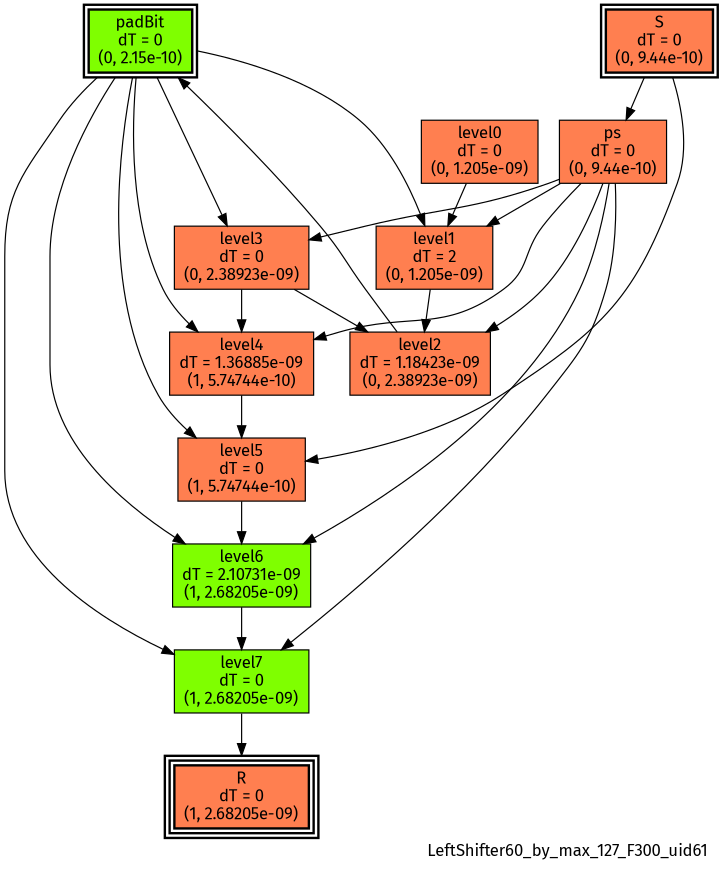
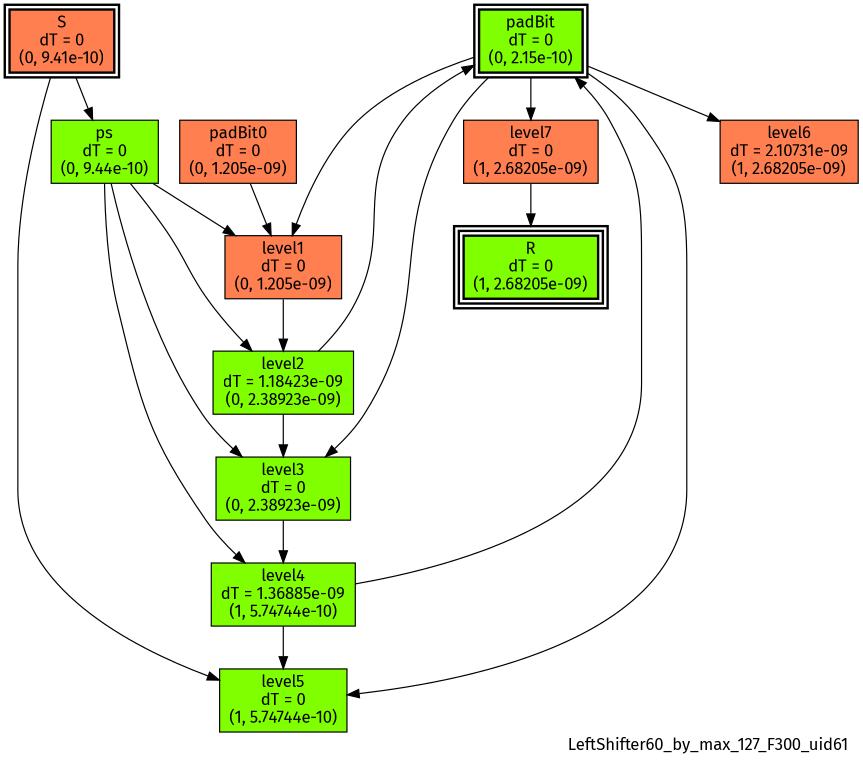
node "S dT = 0 (0, 9.44e-10)": label "S dT = 0 (0, 9.44e-10)" -> "S dT = 0 (0, 9.41e-10)"
node "level0 dT = 0 (0, 1.205e-09)": label "level0 dT = 0 (0, 1.205e-09)" -> "padBit0 dT = 0 (0, 1.205e-09)"
node "ps dT = 0 (0, 9.44e-10)": fillcolor coral -> chartreuse
edge "padBit dT = 0 (0, 2.15e-10)" -> "level4 dT = 1.36885e-09 (1, 5.74744e-10)": reversed
node "level3 dT = 0 (0, 2.38923e-09)": fillcolor coral -> chartreuse
node "level1 dT = 2 (0, 1.205e-09)": label "level1 dT = 2 (0, 1.205e-09)" -> "level1 dT = 0 (0, 1.205e-09)"
edge "level3 dT = 0 (0, 2.38923e-09)" -> "level2 dT = 1.18423e-09 (0, 2.38923e-09)": reversed
node "level4 dT = 1.36885e-09 (1, 5.74744e-10)": fillcolor coral -> chartreuse
node "level2 dT = 1.18423e-09 (0, 2.38923e-09)": fillcolor coral -> chartreuse
edge "ps dT = 0 (0, 9.44e-10)" -> "level6 dT = 2.10731e-09 (1, 2.68205e-09)": removed
edge "ps dT = 0 (0, 9.44e-10)" -> "level7 dT = 0 (1, 2.68205e-09)": removed
node "level5 dT = 0 (1, 5.74744e-10)": fillcolor coral -> chartreuse
edge "level5 dT = 0 (1, 5.74744e-10)" -> "level6 dT = 2.10731e-09 (1, 2.68205e-09)": removed
node "level6 dT = 2.10731e-09 (1, 2.68205e-09)": fillcolor chartreuse -> coral
edge "level6 dT = 2.10731e-09 (1, 2.68205e-09)" -> "level7 dT = 0 (1, 2.68205e-09)": removed
node "level7 dT = 0 (1, 2.68205e-09)": fillcolor chartreuse -> coral
node "R dT = 0 (1, 2.68205e-09)": fillcolor coral -> chartreuse
